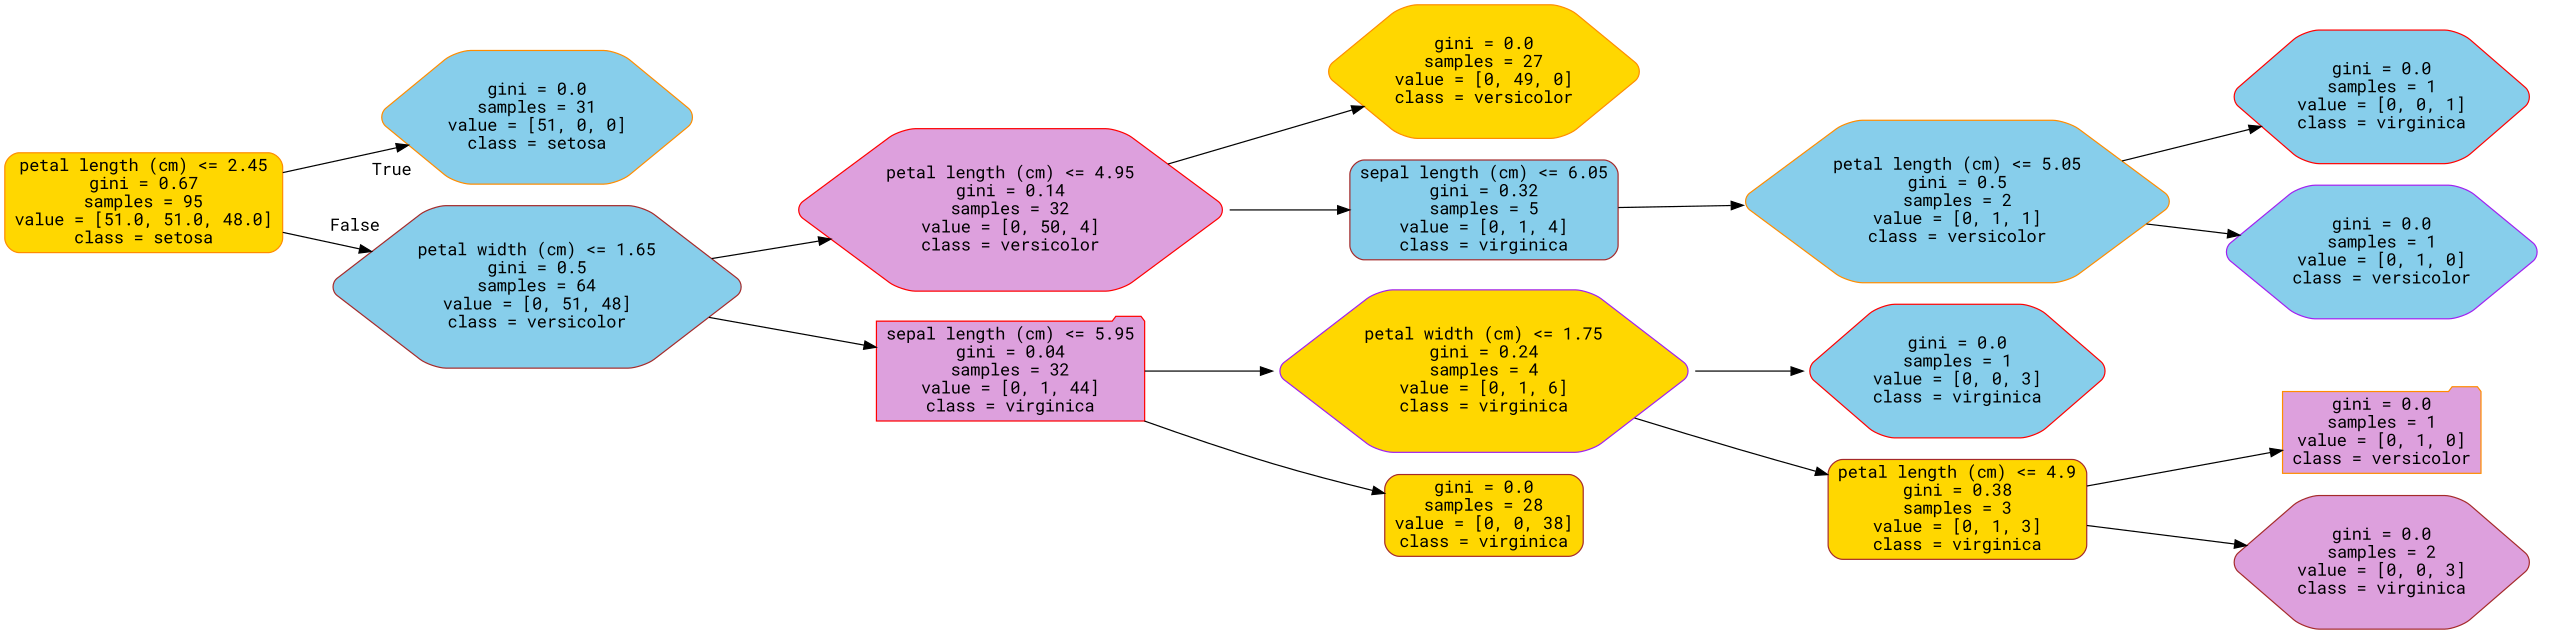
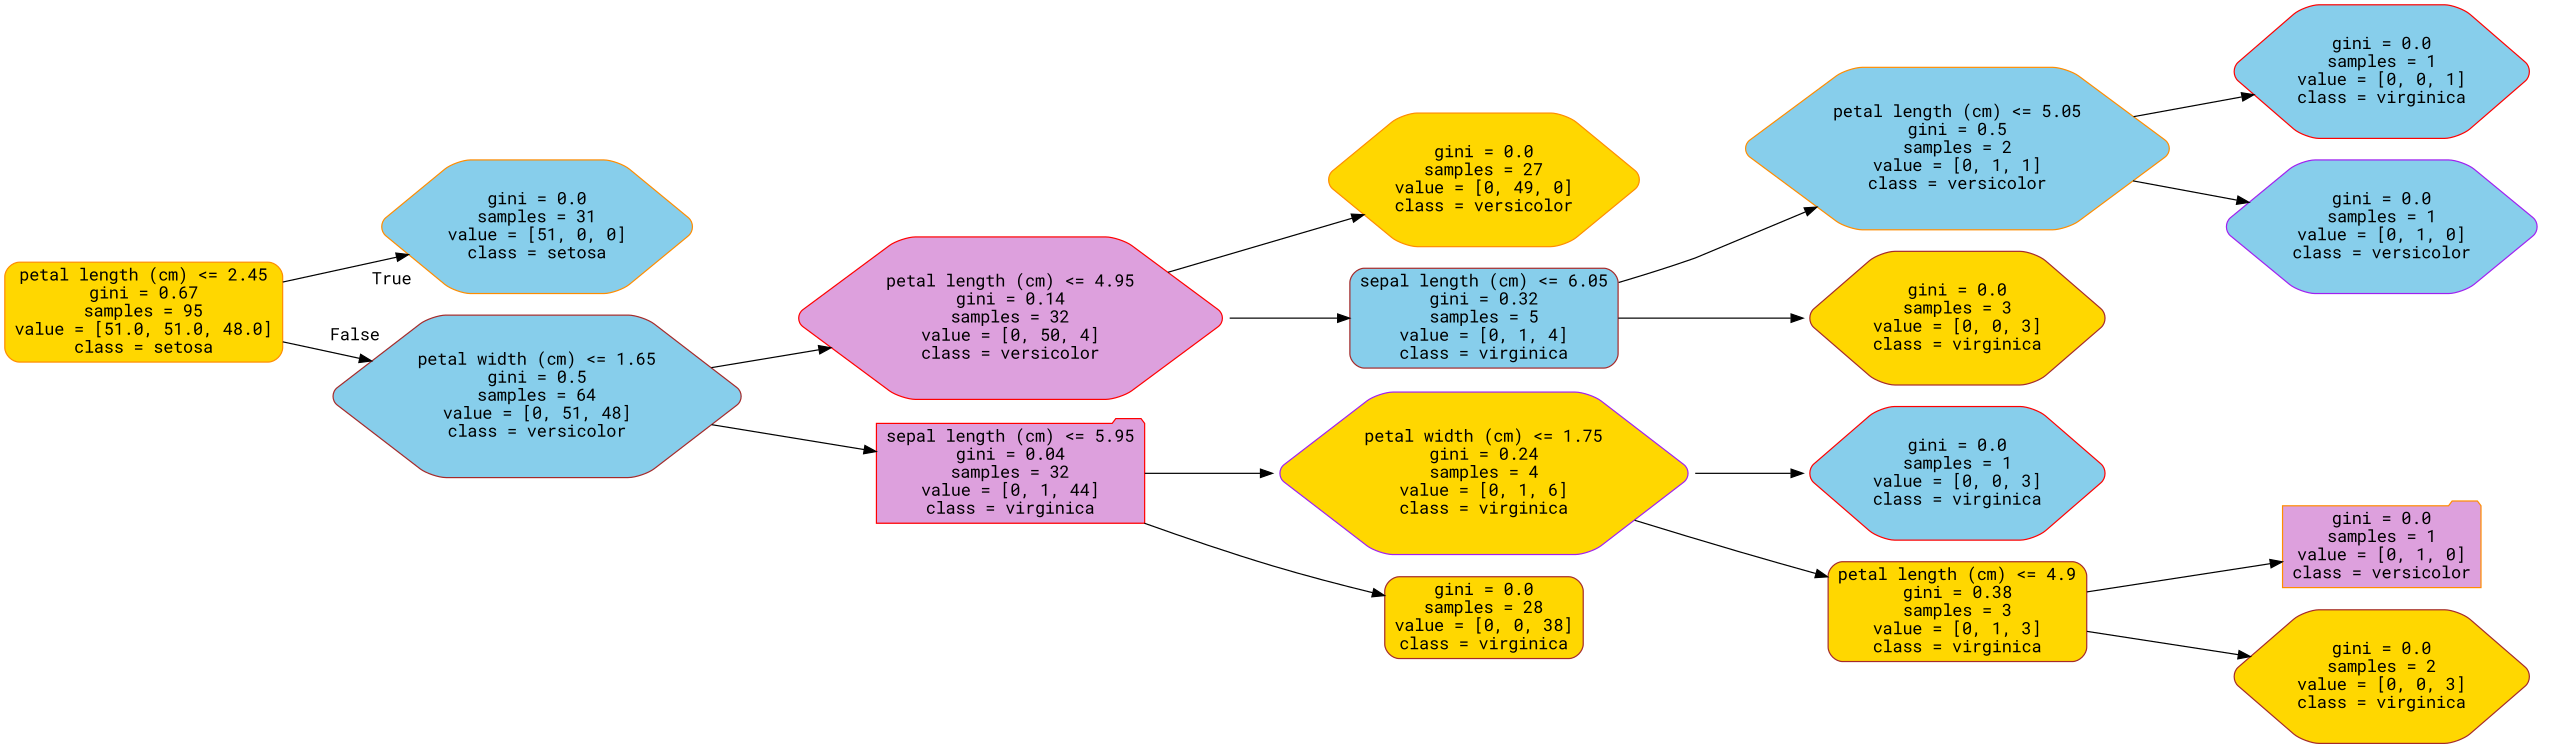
node "gini = 0.0 samples = 3 value = [0, 0, 3] class = virginica": added
node "gini = 0.0 samples = 2 value = [0, 0, 3] class = virginica": fillcolor plum -> gold
